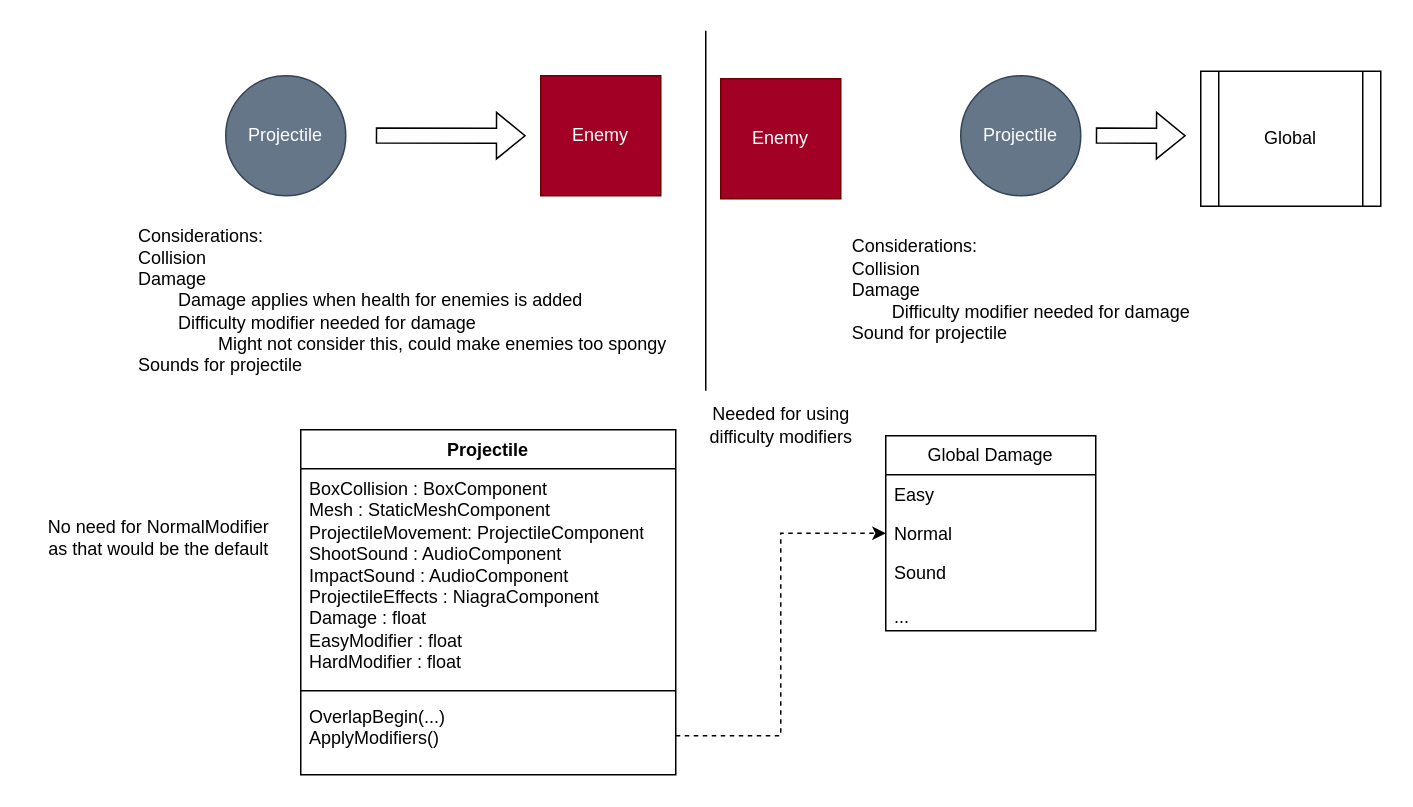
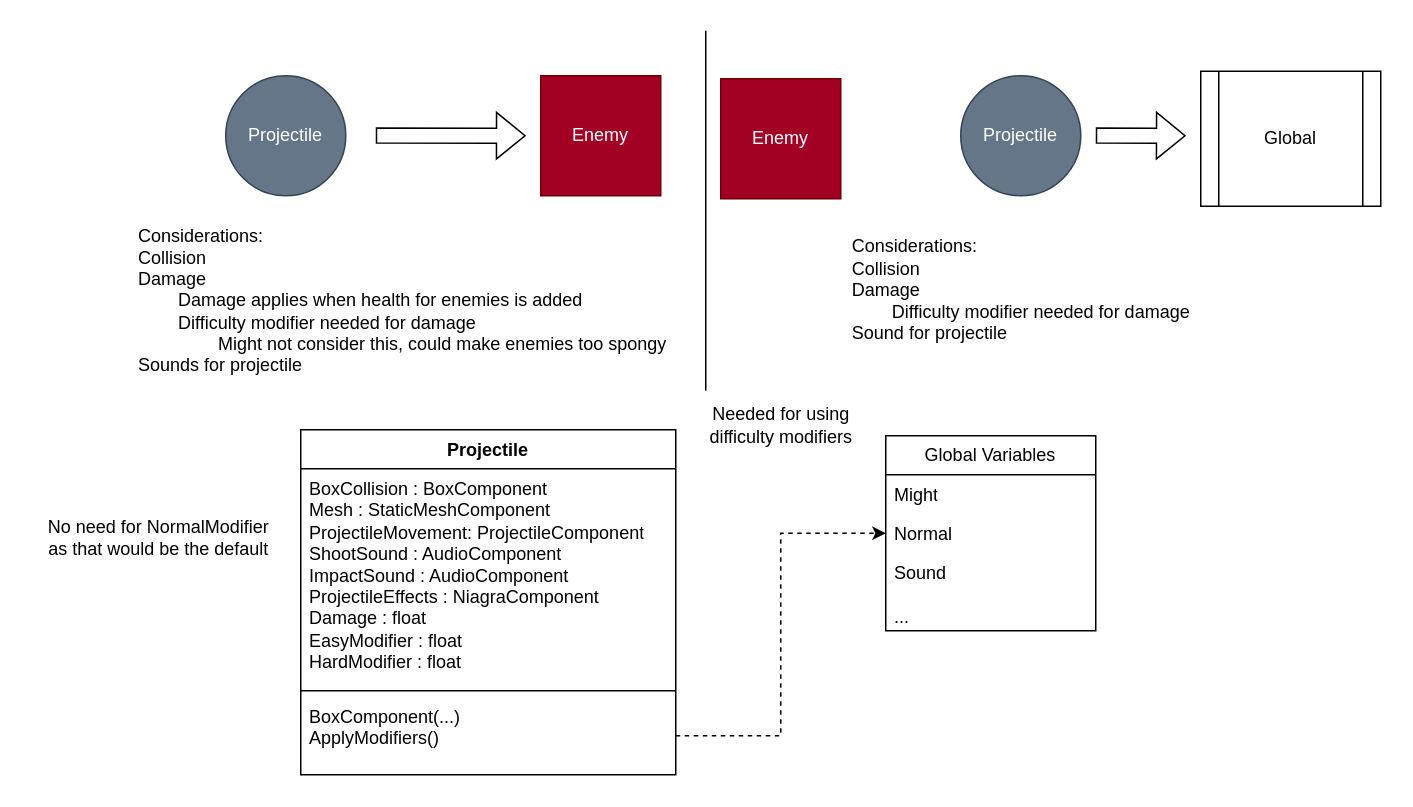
node "Global Damage": label "Global Damage" -> "Global Variables"
node "Easy": label "Easy" -> "Might"
node "OverlapBegin(...) ApplyModifiers()": label "OverlapBegin(...) ApplyModifiers()" -> "BoxComponent(...) ApplyModifiers()"
